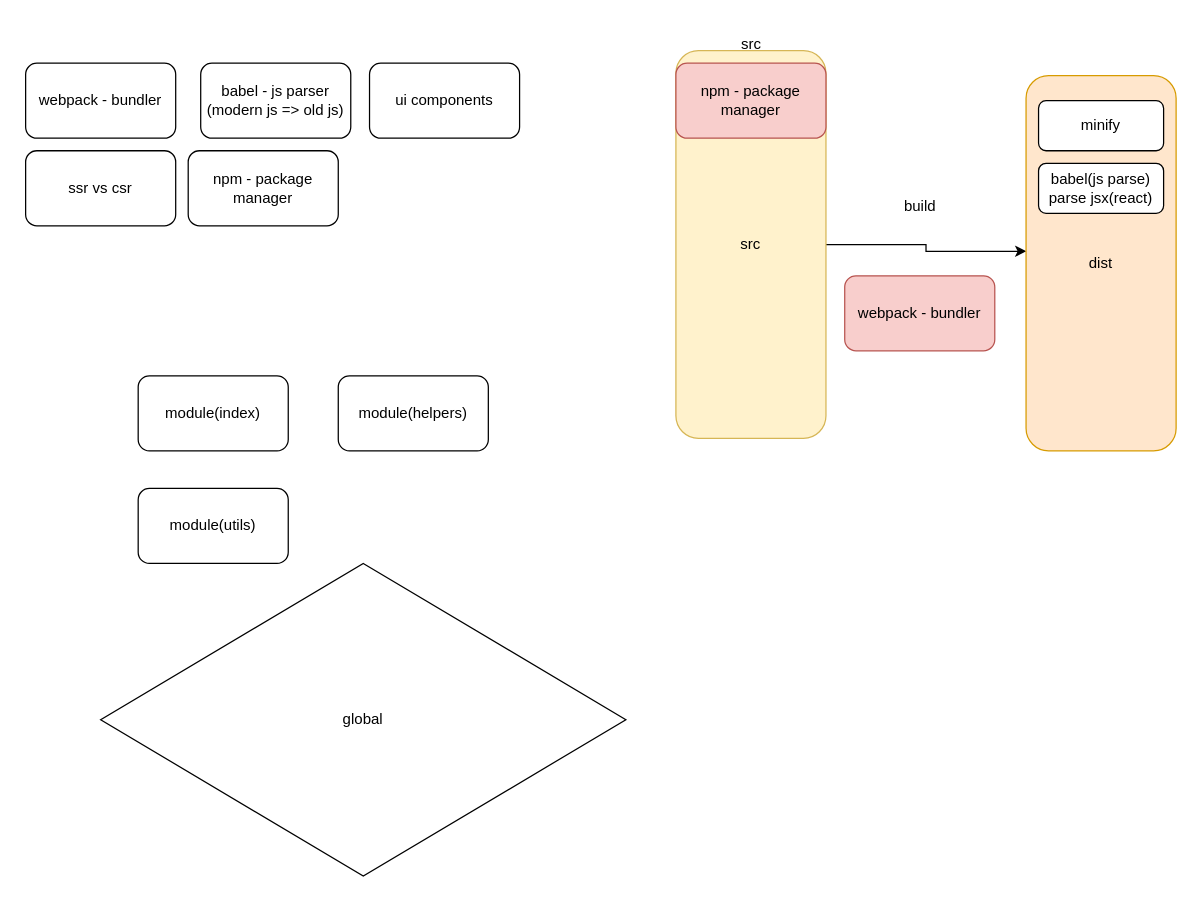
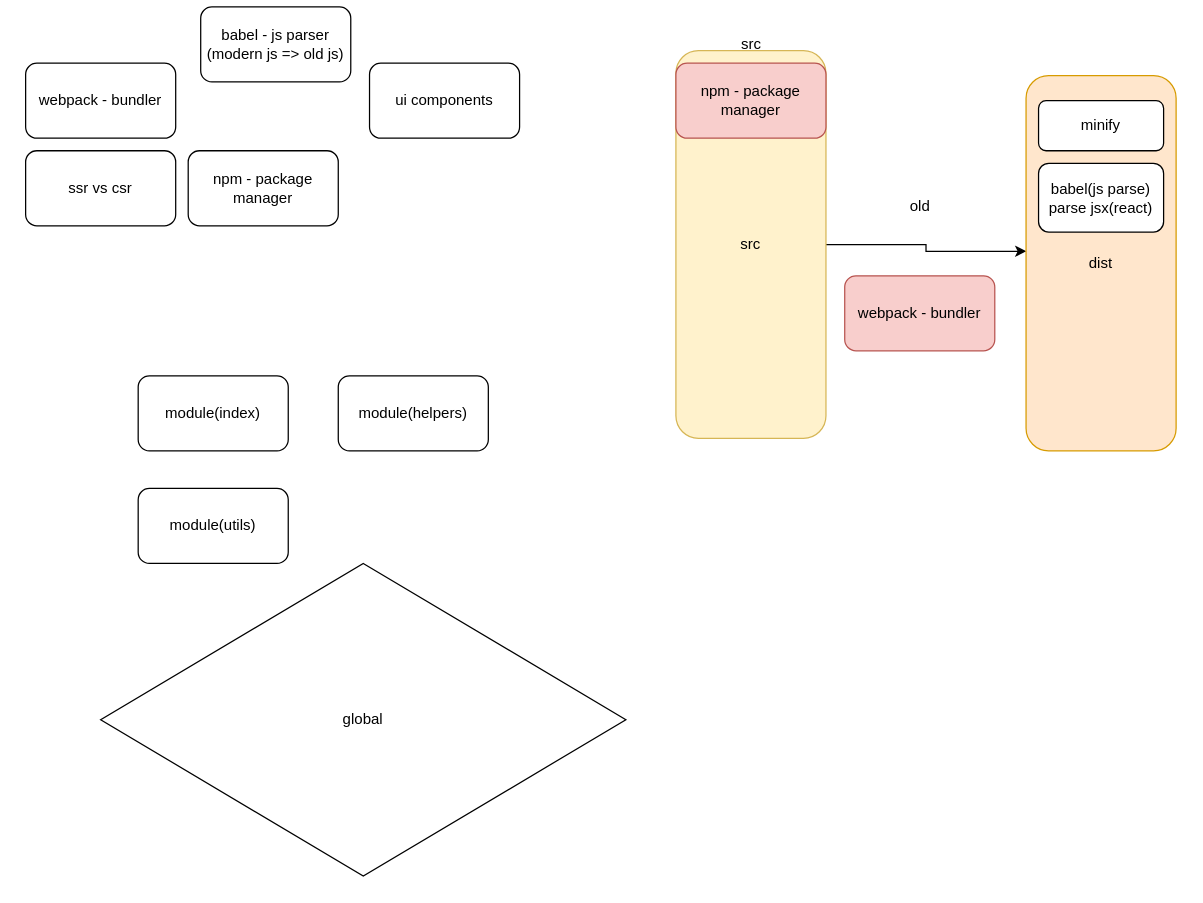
node "babel - js parser (modern js => old js)": moved (276, 101) -> (276, 44)
node "babel(js parse) parse jsx(react)": size 125x50 -> 125x69
node "build": label "build" -> "old"
